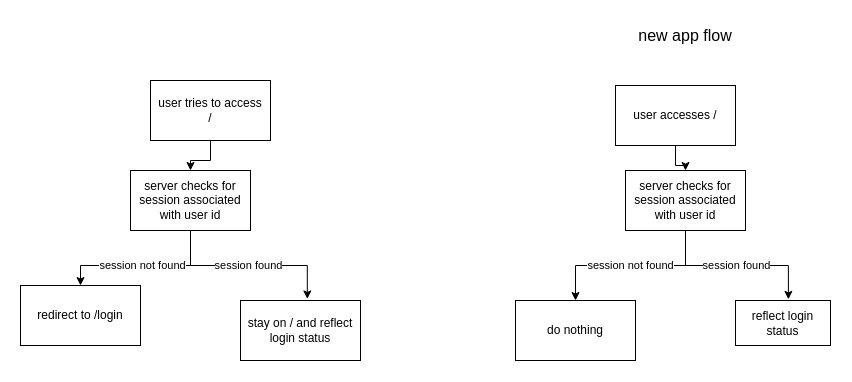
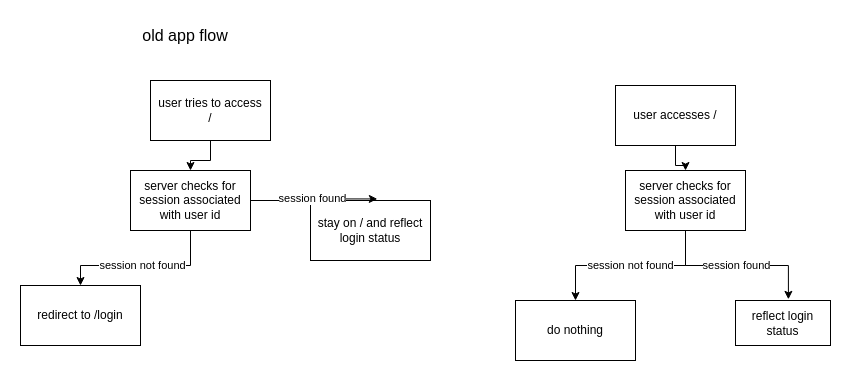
node "old app flow": added
node "new app flow": removed
node "stay on / and reflect login status": moved (301, 331) -> (371, 231)
